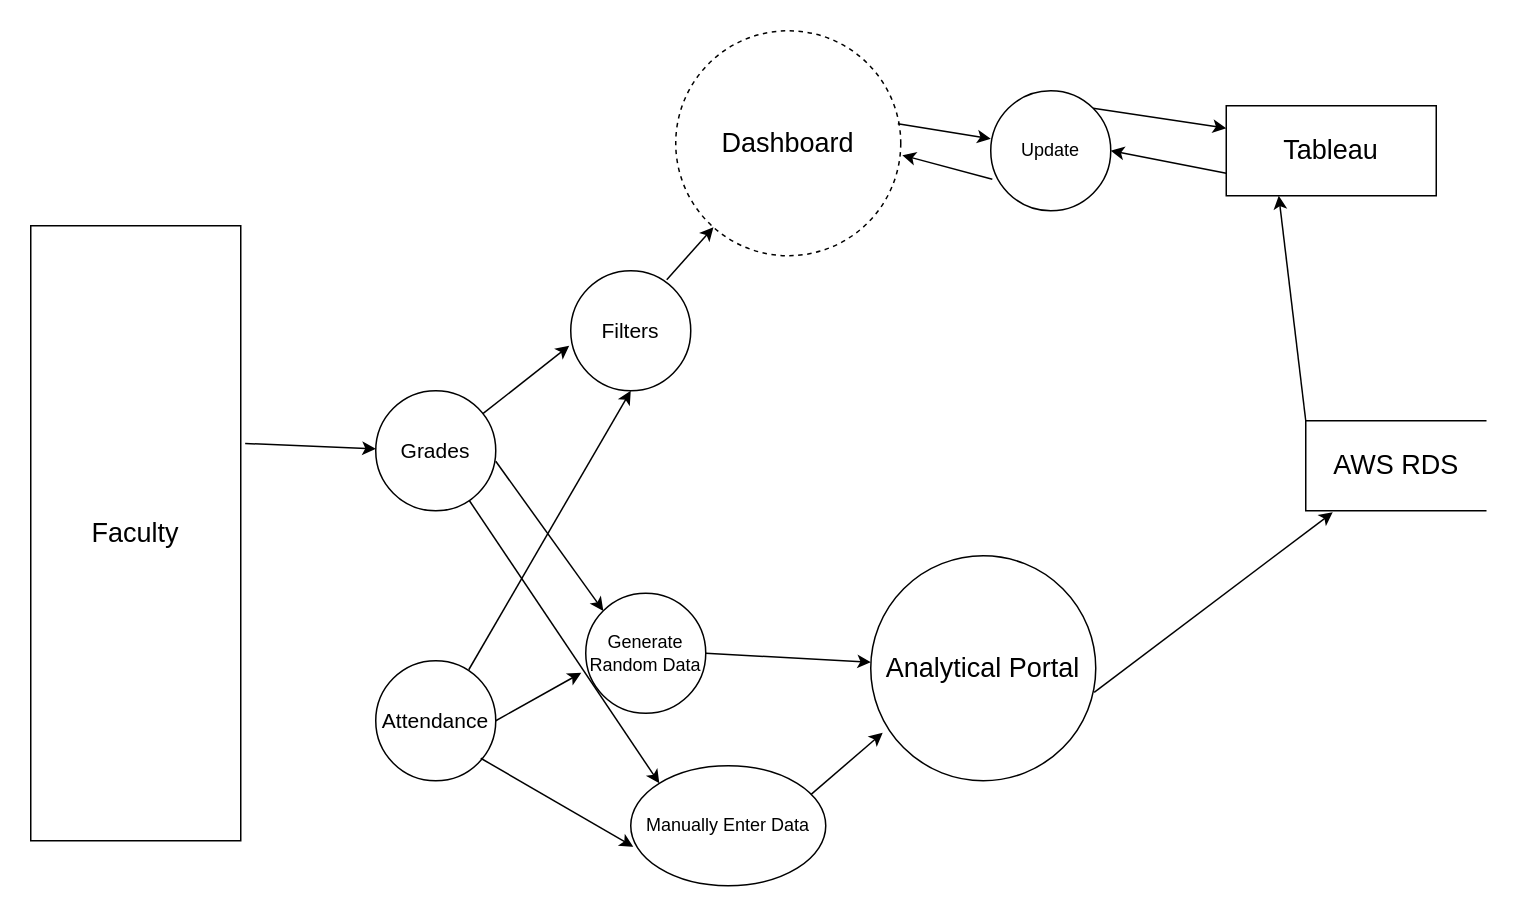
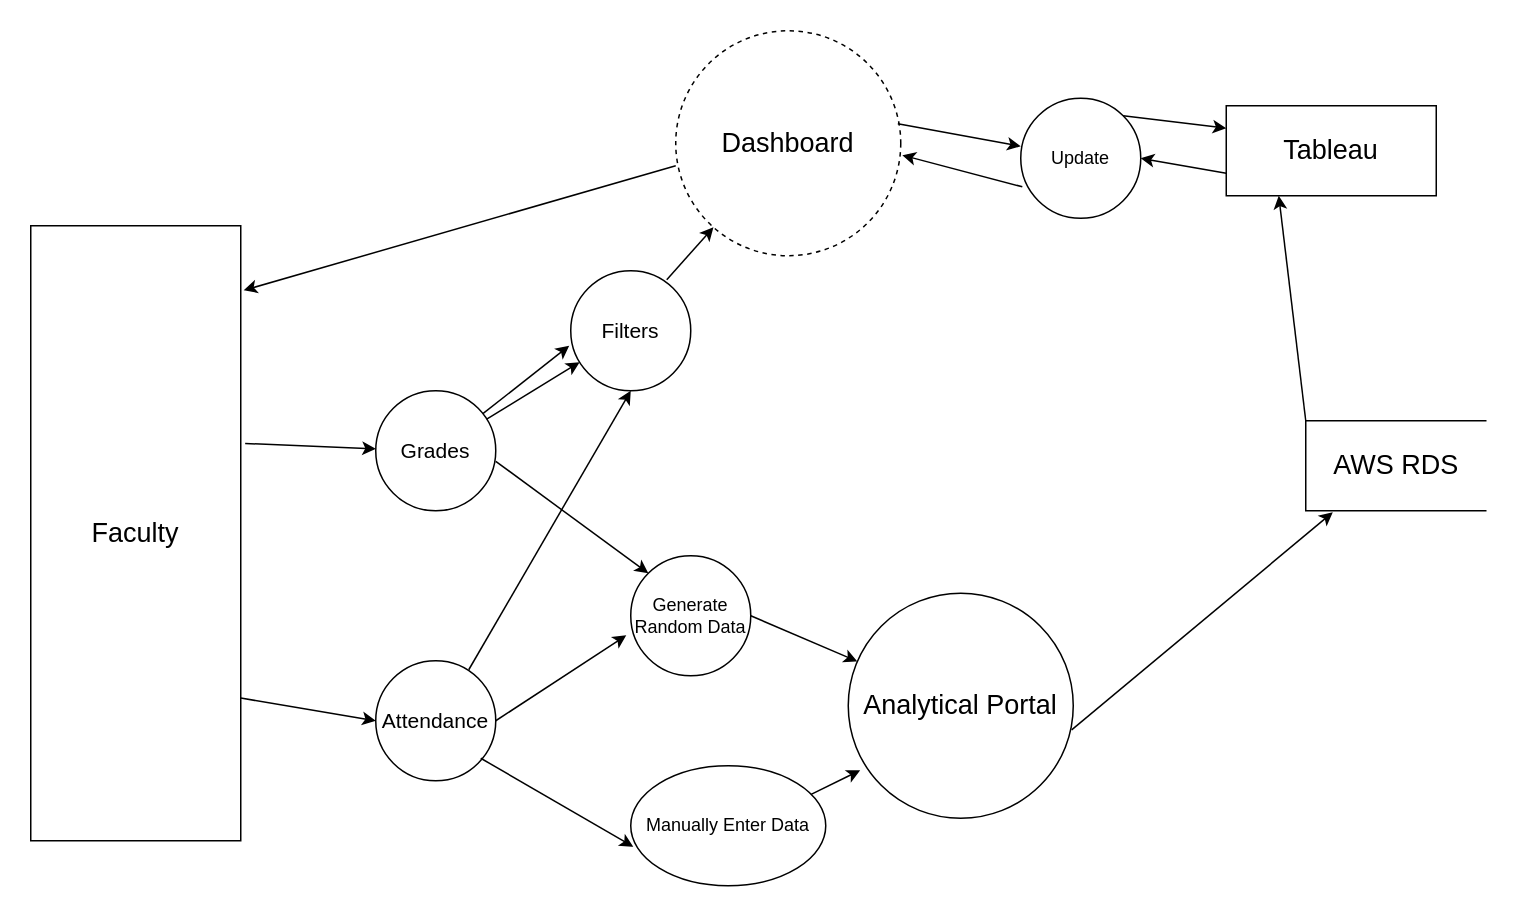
node "Update": moved (1051, 151) -> (1081, 158)
edge "Dashboard" -> "Faculty": added
edge "Grades" -> "Manually Enter Data": now "Grades" -> "Filters"
node "Generate Random Data": moved (646, 653) -> (691, 616)
node "Analytical Portal": moved (983, 668) -> (961, 706)
edge "Faculty" -> "Attendance": added
